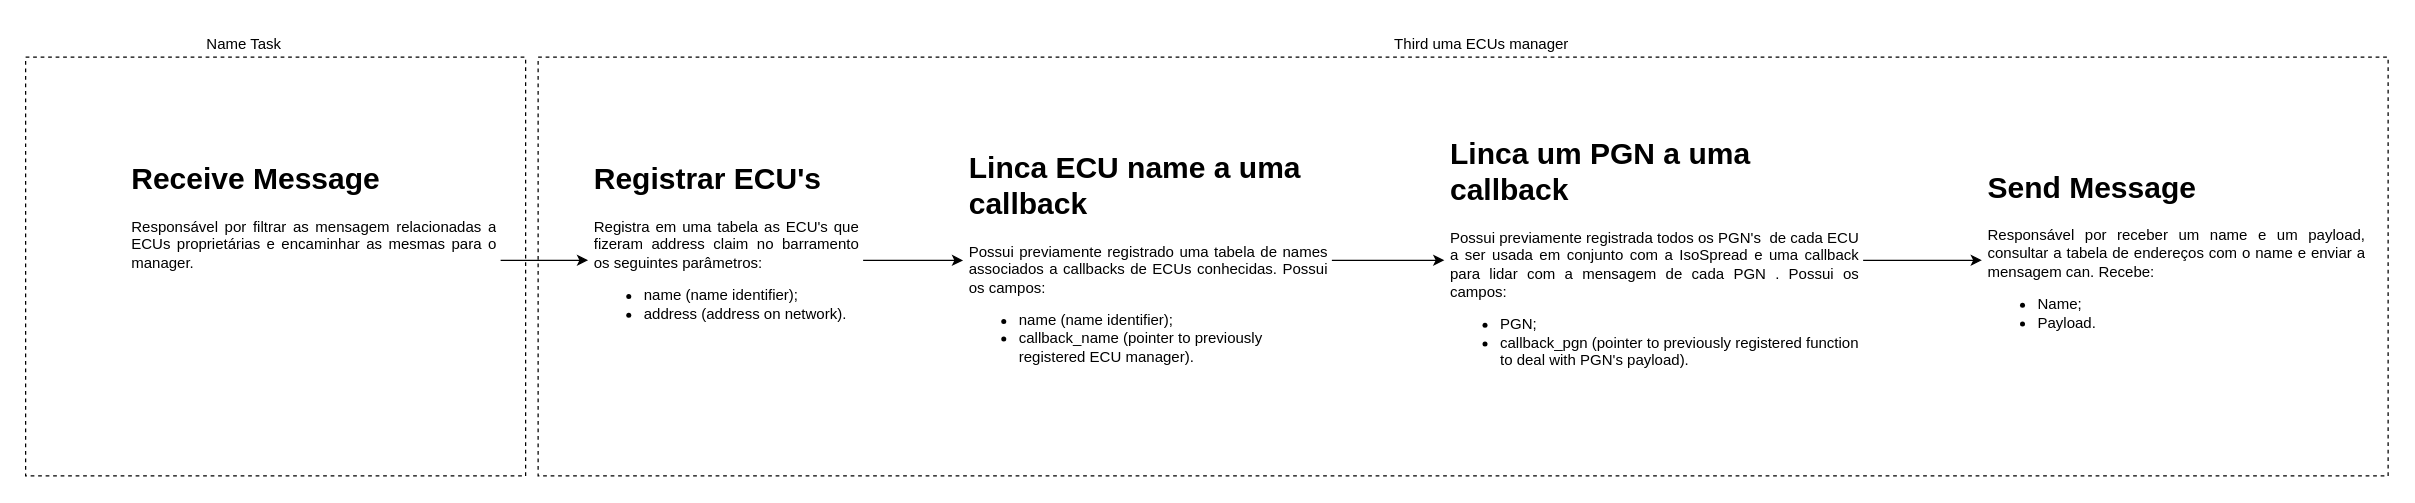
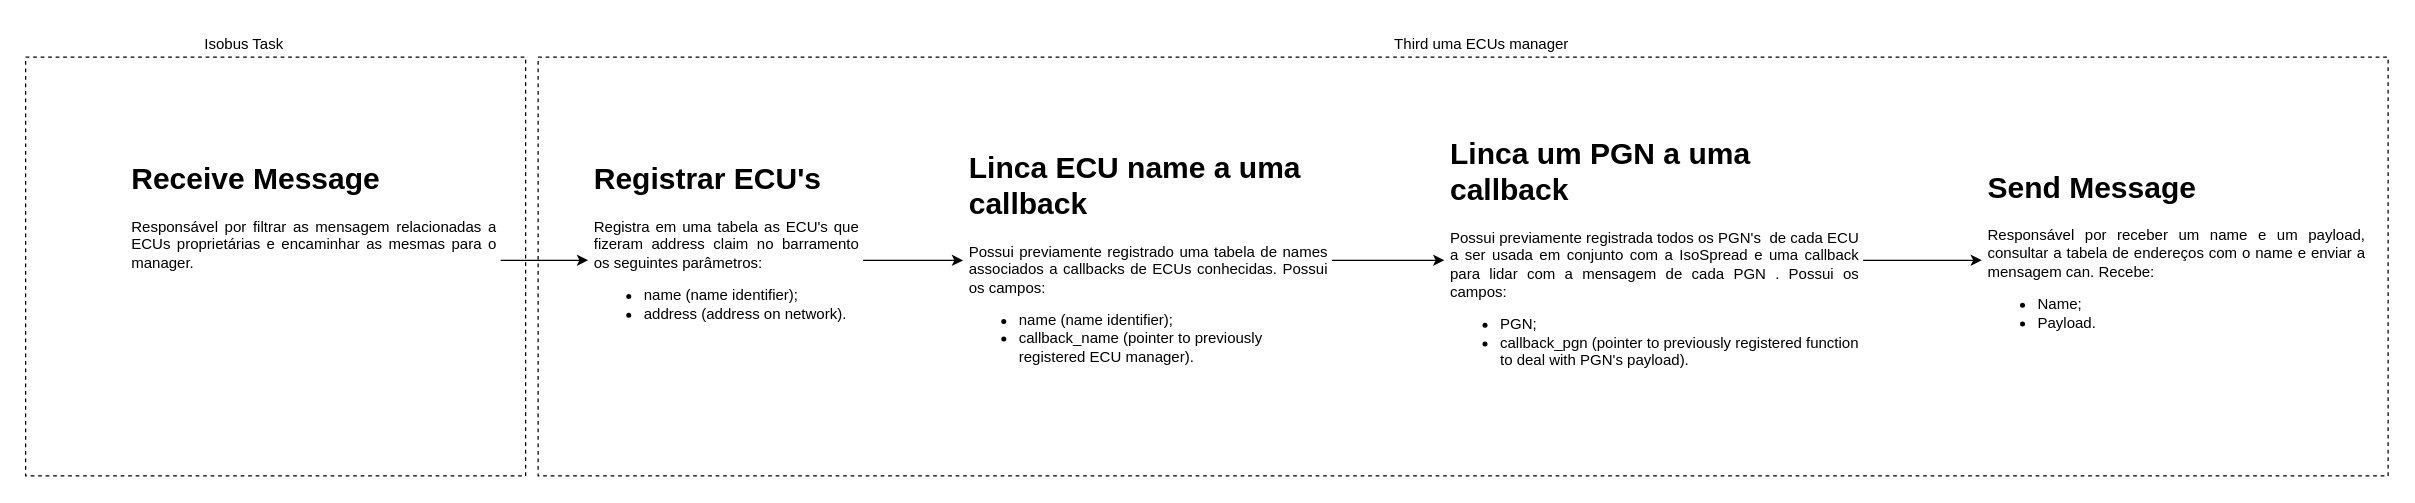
node "Name Task": label "Name Task" -> "Isobus Task"
